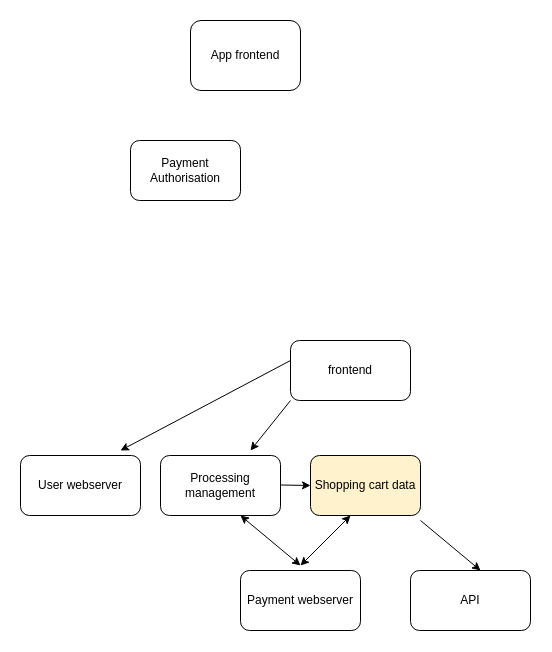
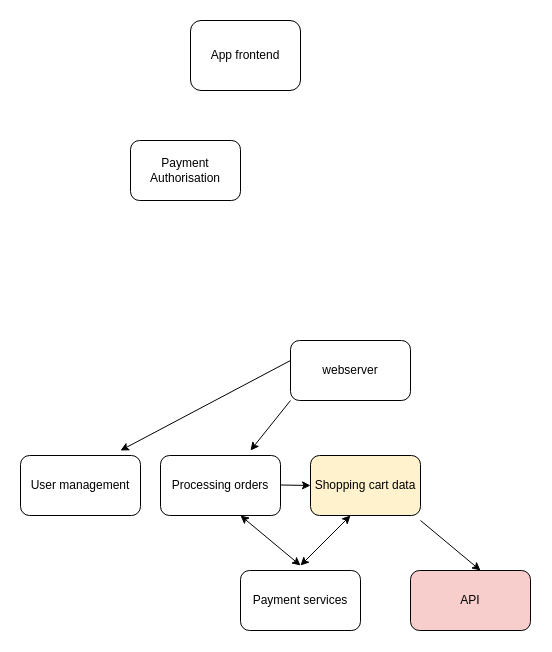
node "frontend": label "frontend" -> "webserver"
node "User webserver": label "User webserver" -> "User management"
node "Processing management": label "Processing management" -> "Processing orders"
node "Payment webserver": label "Payment webserver" -> "Payment services"
node "API": fillcolor #ffffff -> #f8cecc
